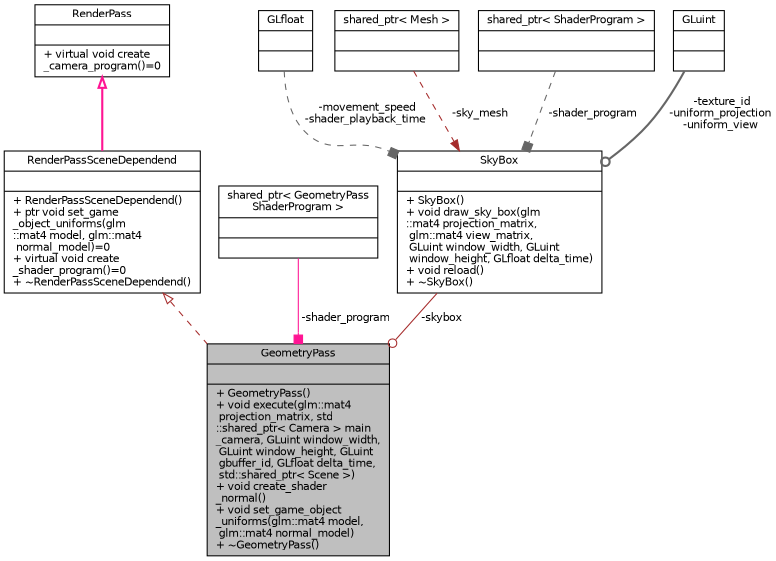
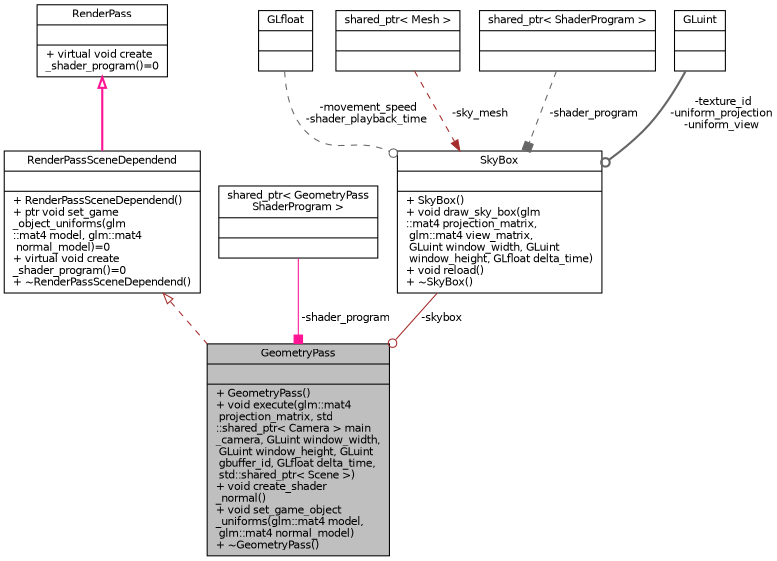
node "RenderPass": text "_camera_program()=0" -> "_shader_program()=0"
edge "GLfloat" -> "SkyBox": arrowhead box -> odot
